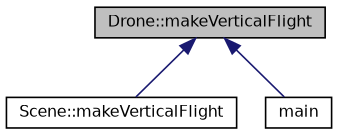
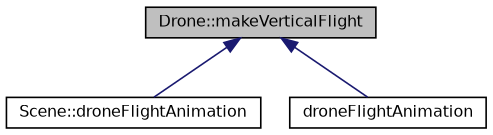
node "Scene::makeVerticalFlight": label "Scene::makeVerticalFlight" -> "Scene::droneFlightAnimation"
node "main": label "main" -> "droneFlightAnimation"
